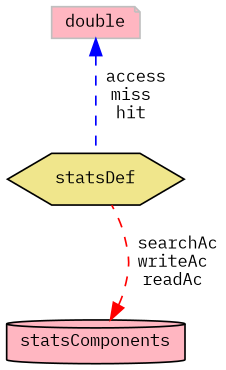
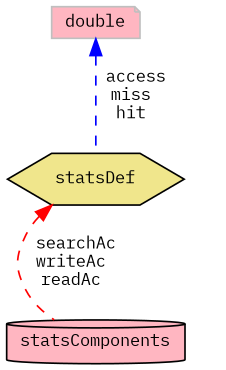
edge "statsDef" -> "statsComponents": reversed
